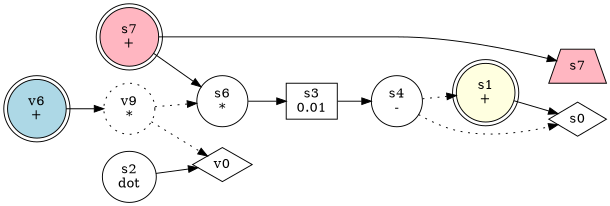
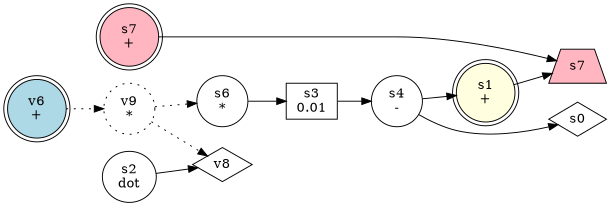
edge "s7 +" -> "s6 *": removed
edge "s4 -" -> "s1 +": style dotted -> solid
edge "s1 +" -> "s0": now "s1 +" -> "s7"
edge "v6 +" -> "v9 *": style solid -> dotted
edge "s4 -" -> "s0": style dotted -> solid
node "v0": label "v0" -> "v8"
